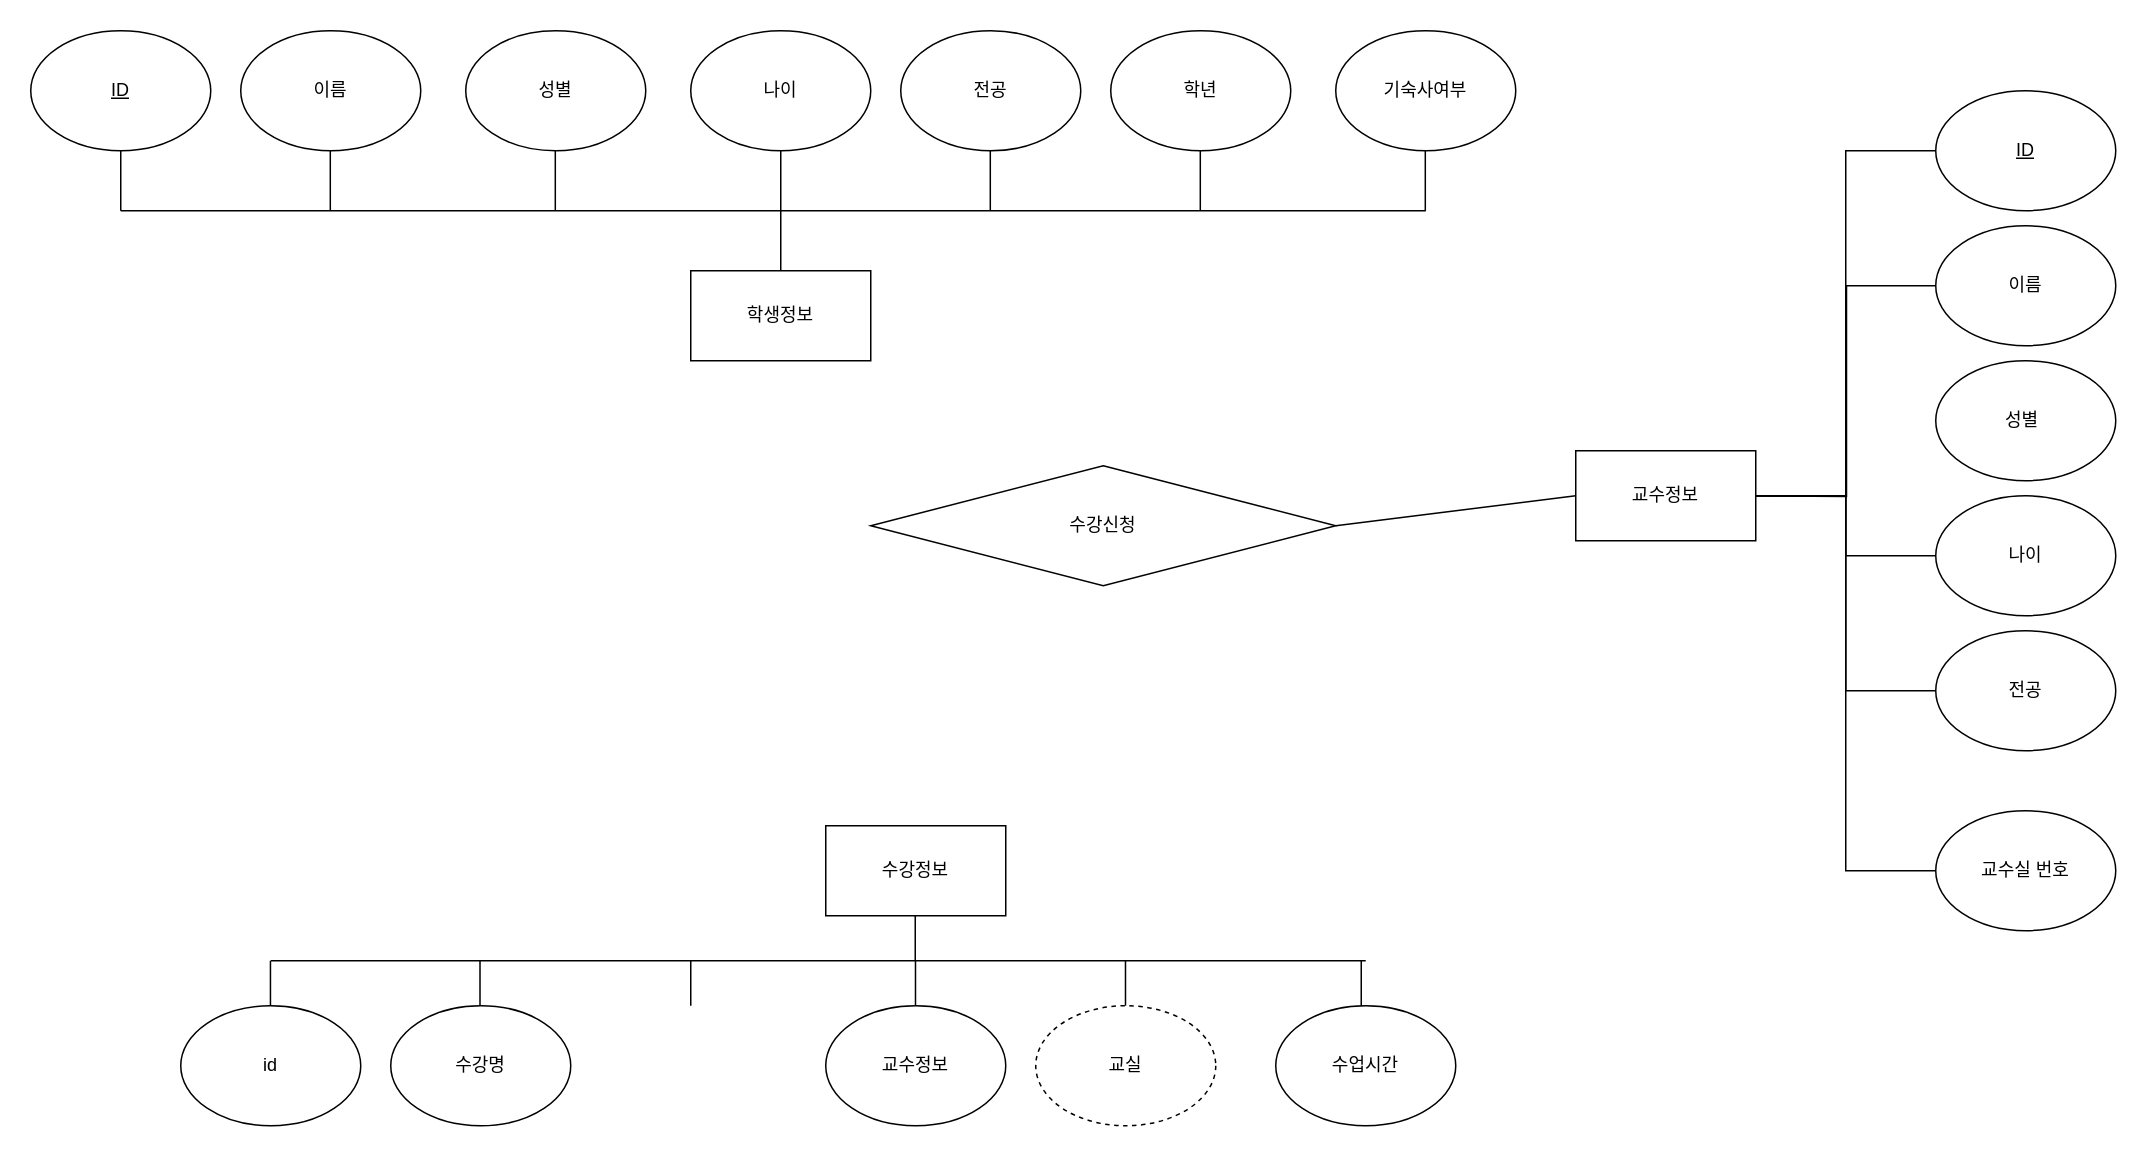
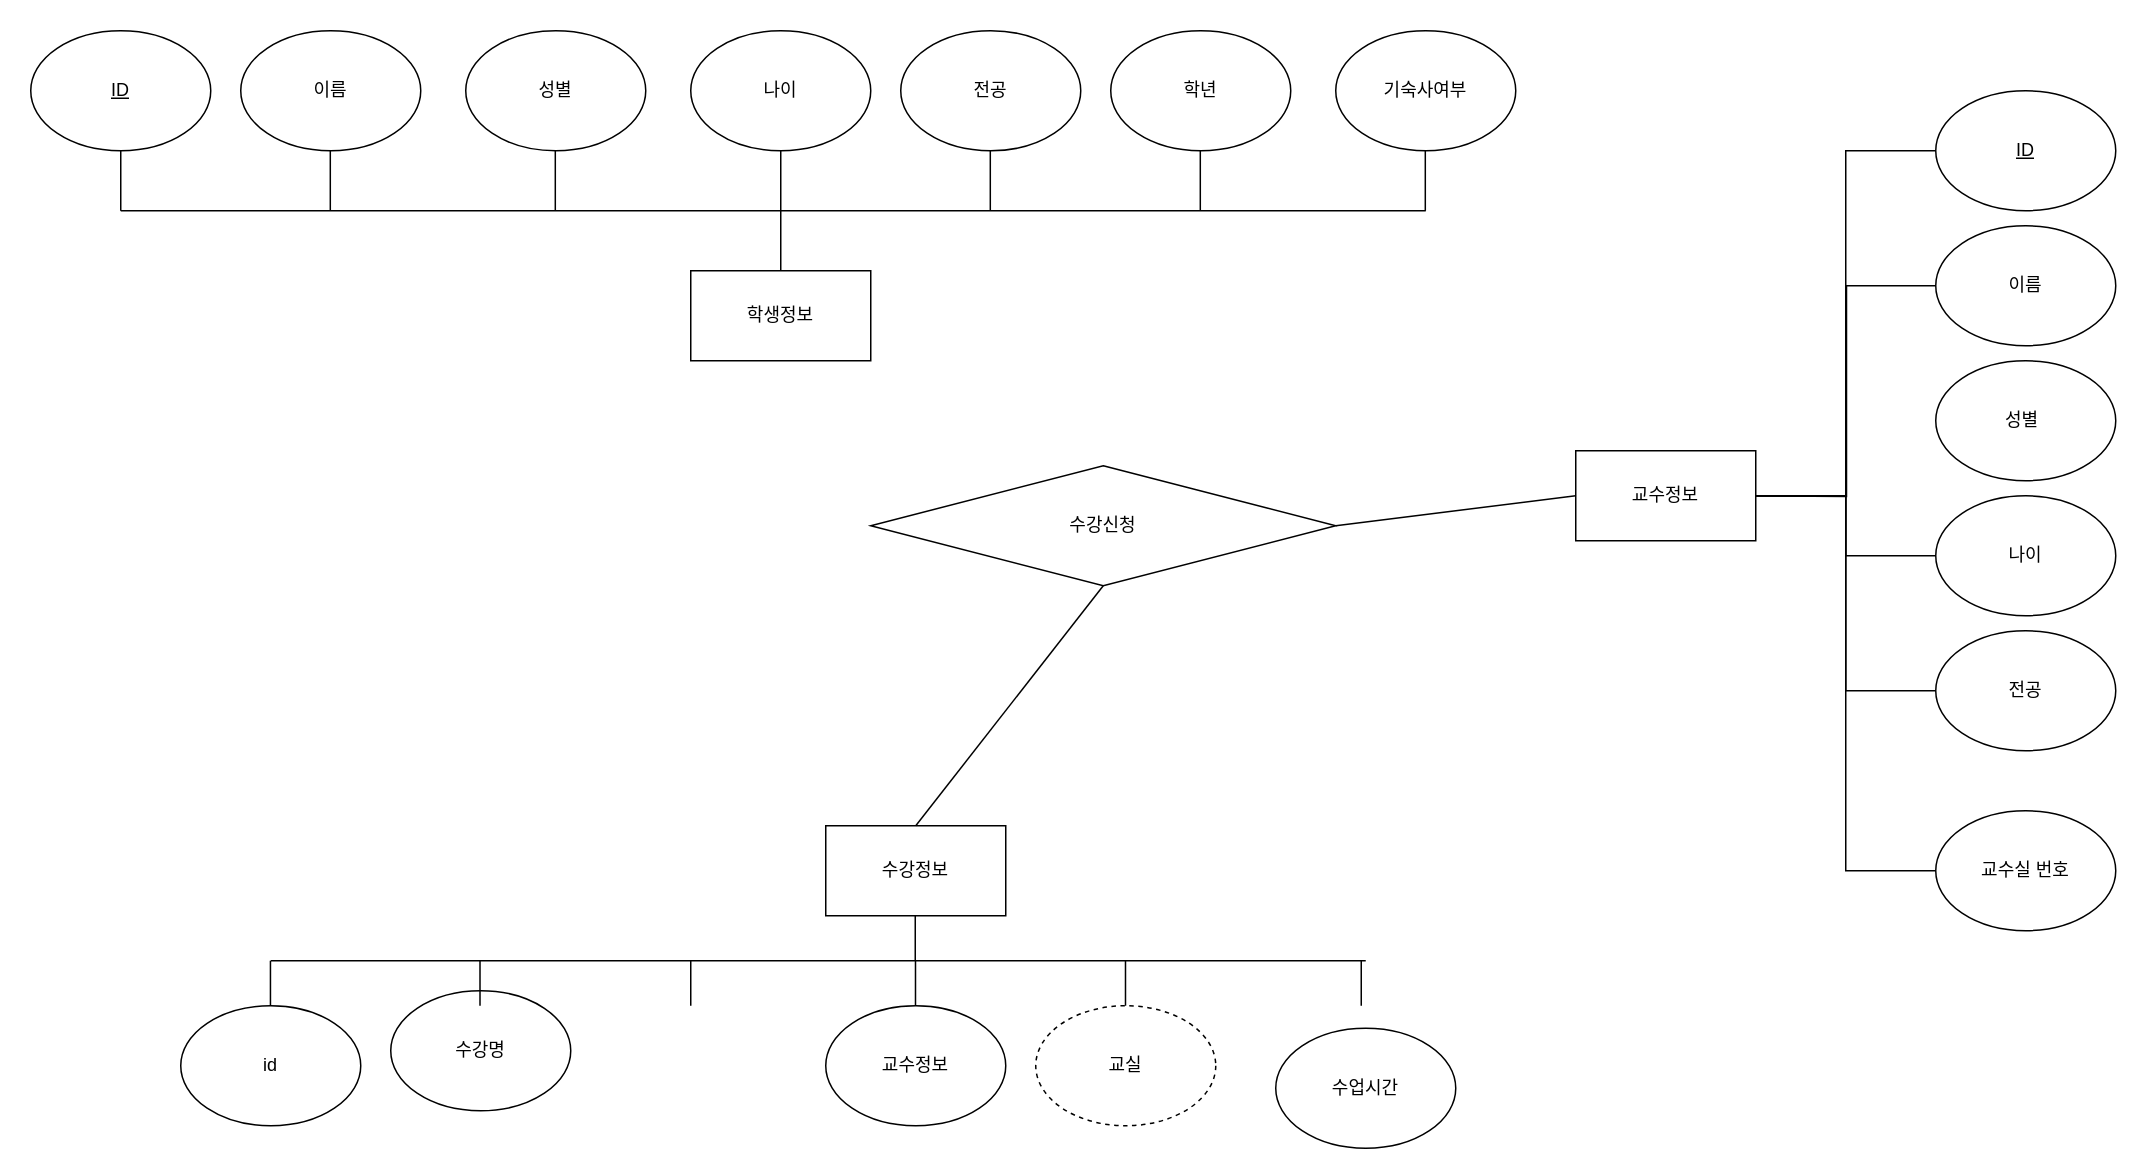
edge "수강신청" -- "수강정보": added
node "수강명": moved (481, 1066) -> (481, 1051)
node "수업시간": moved (1366, 1066) -> (1366, 1088)
